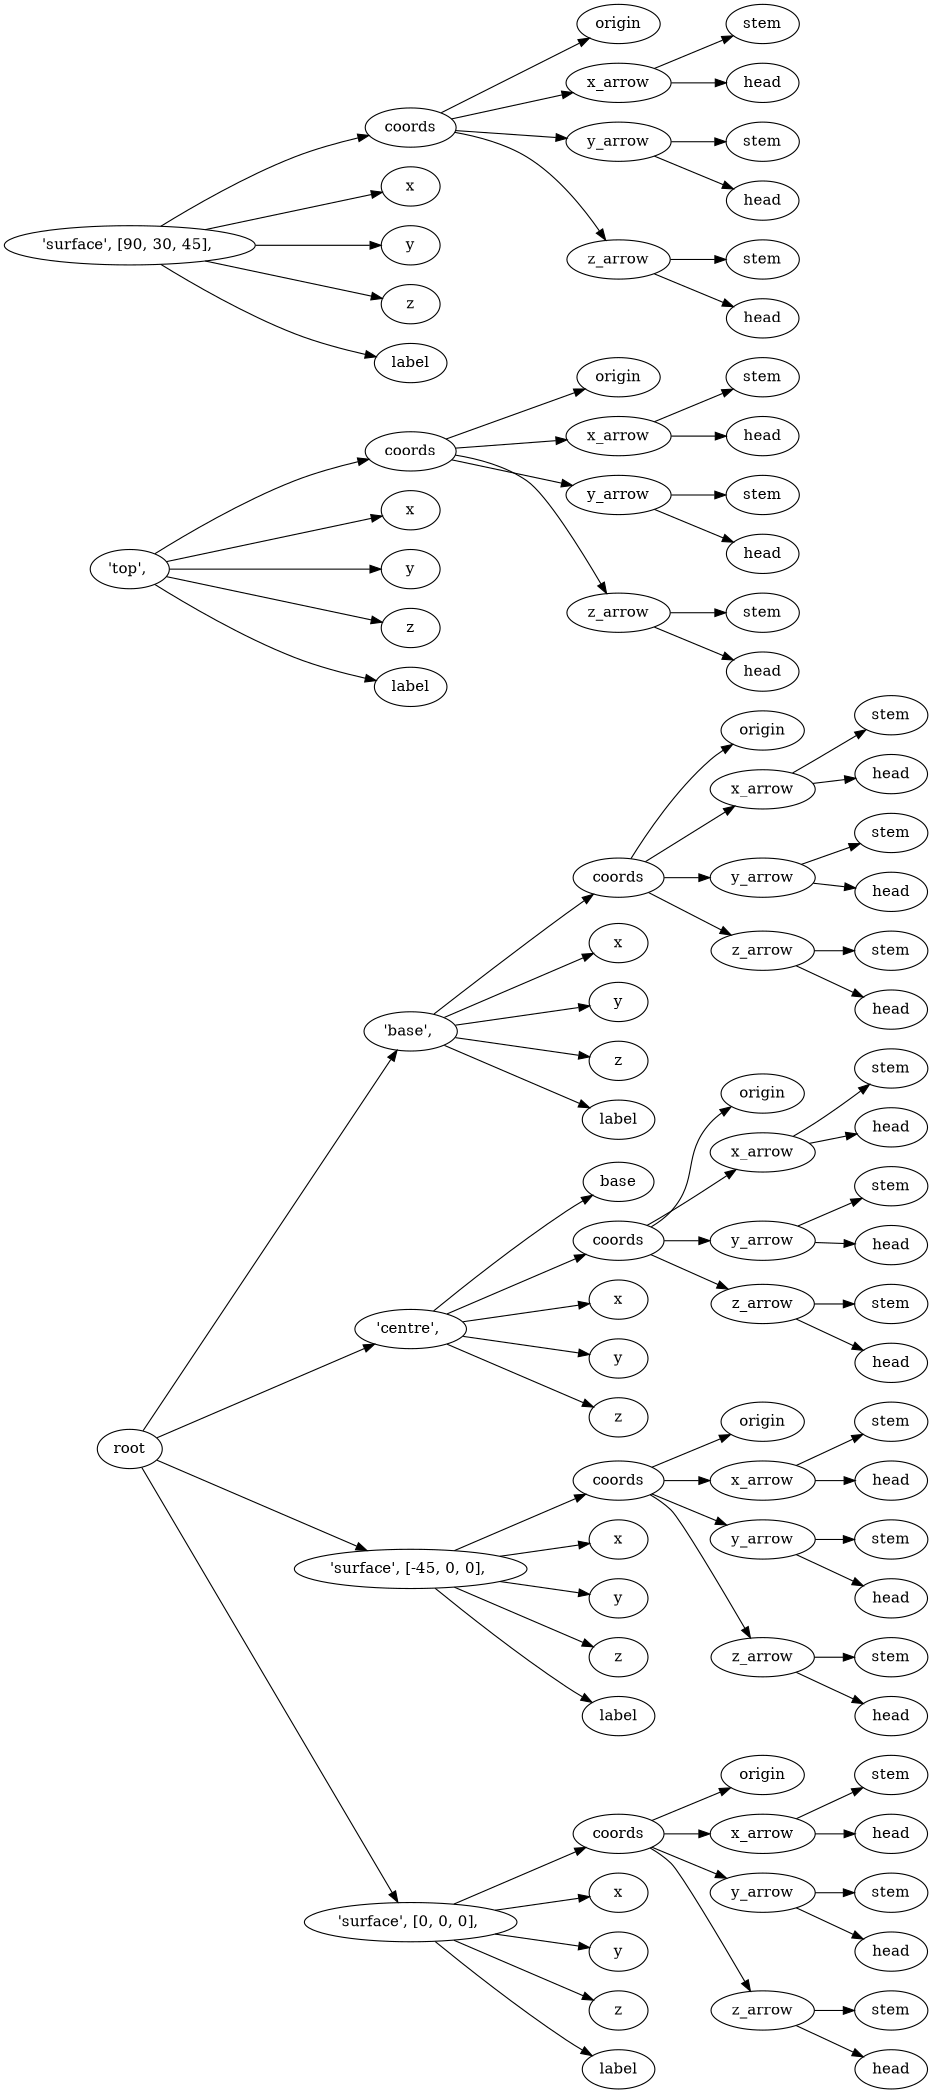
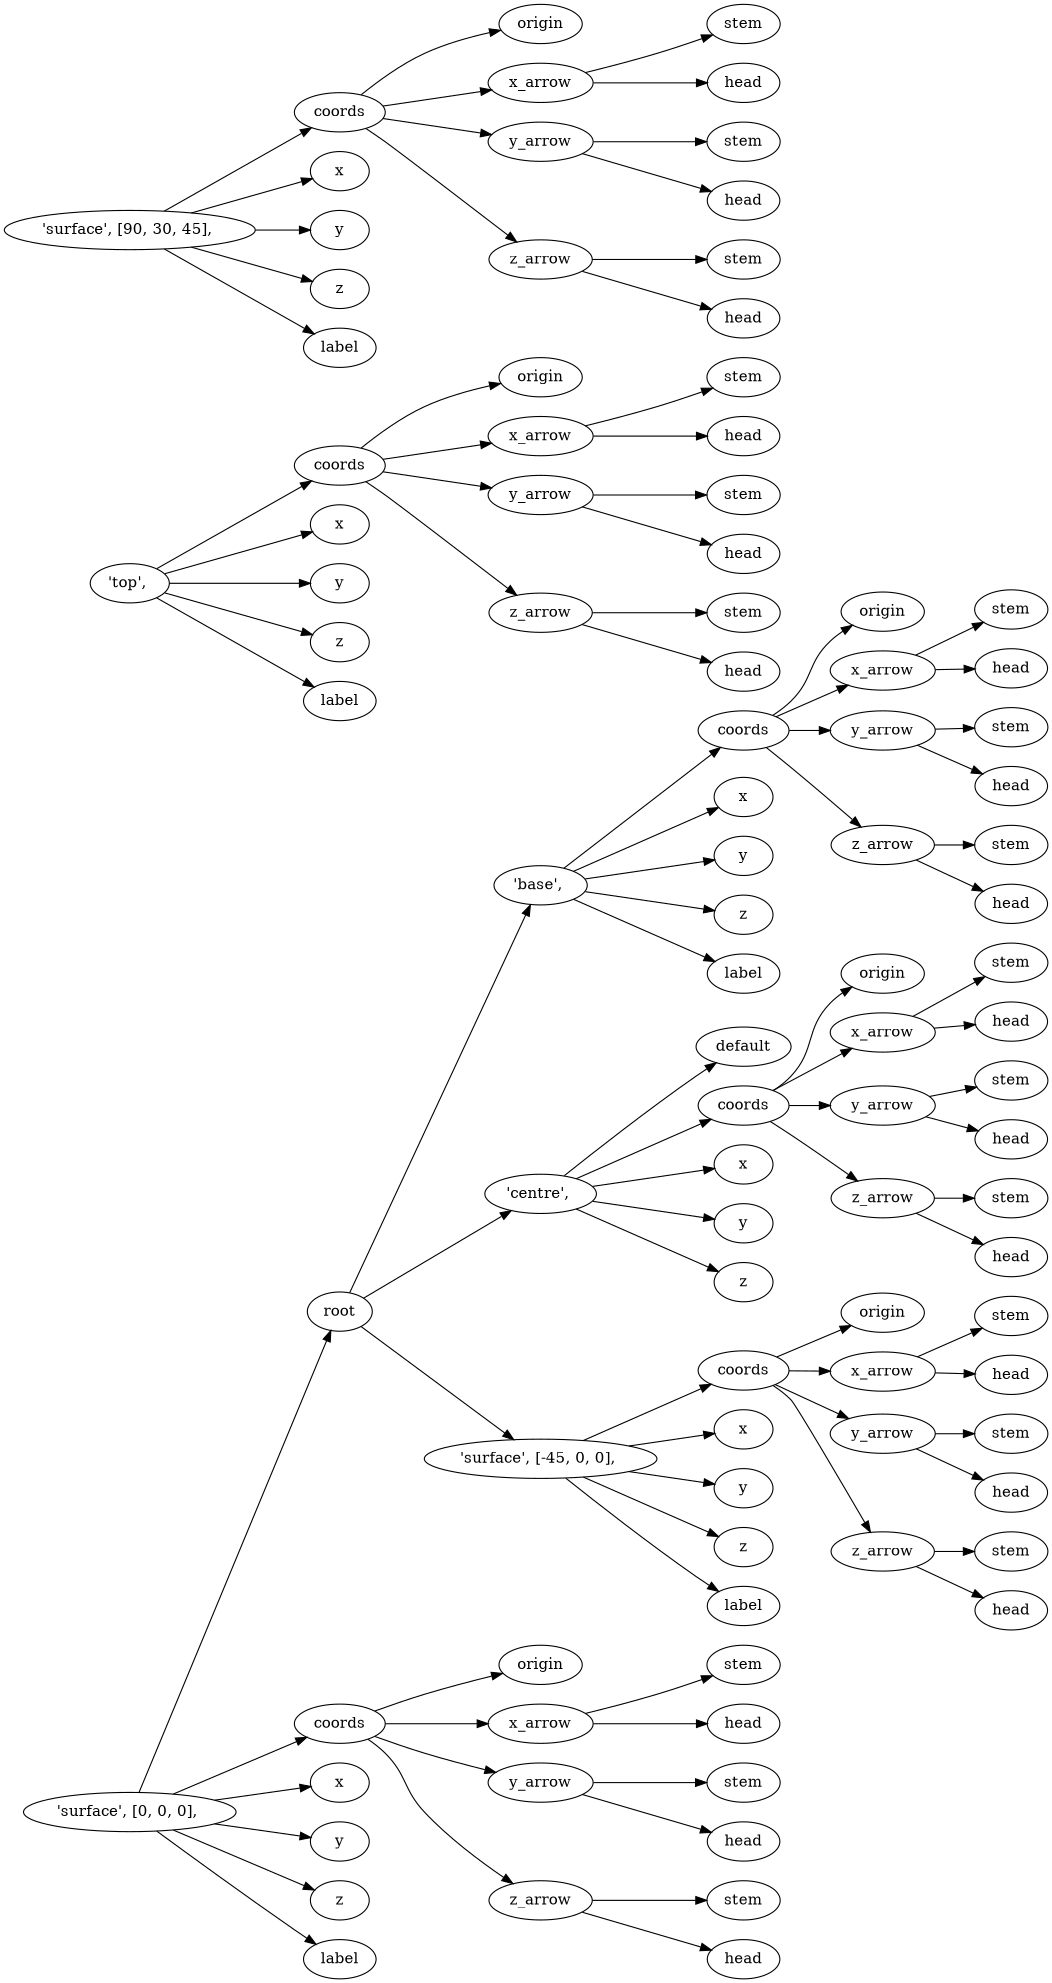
node "base": label "base" -> "default"
edge "root" -> "'surface', [0, 0, 0],": reversed
